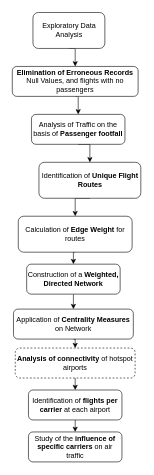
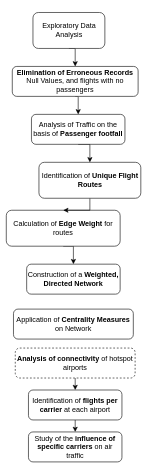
node "Calculation of Edge Weight for routes": moved (75, 234) -> (63, 228)
edge "Construction of a Weighted, Directed Network" -> "Application of Centrality Measures on Network": removed
edge "Application of Centrality Measures on Network" -> "Analysis of connectivity of hotspot airports": removed
